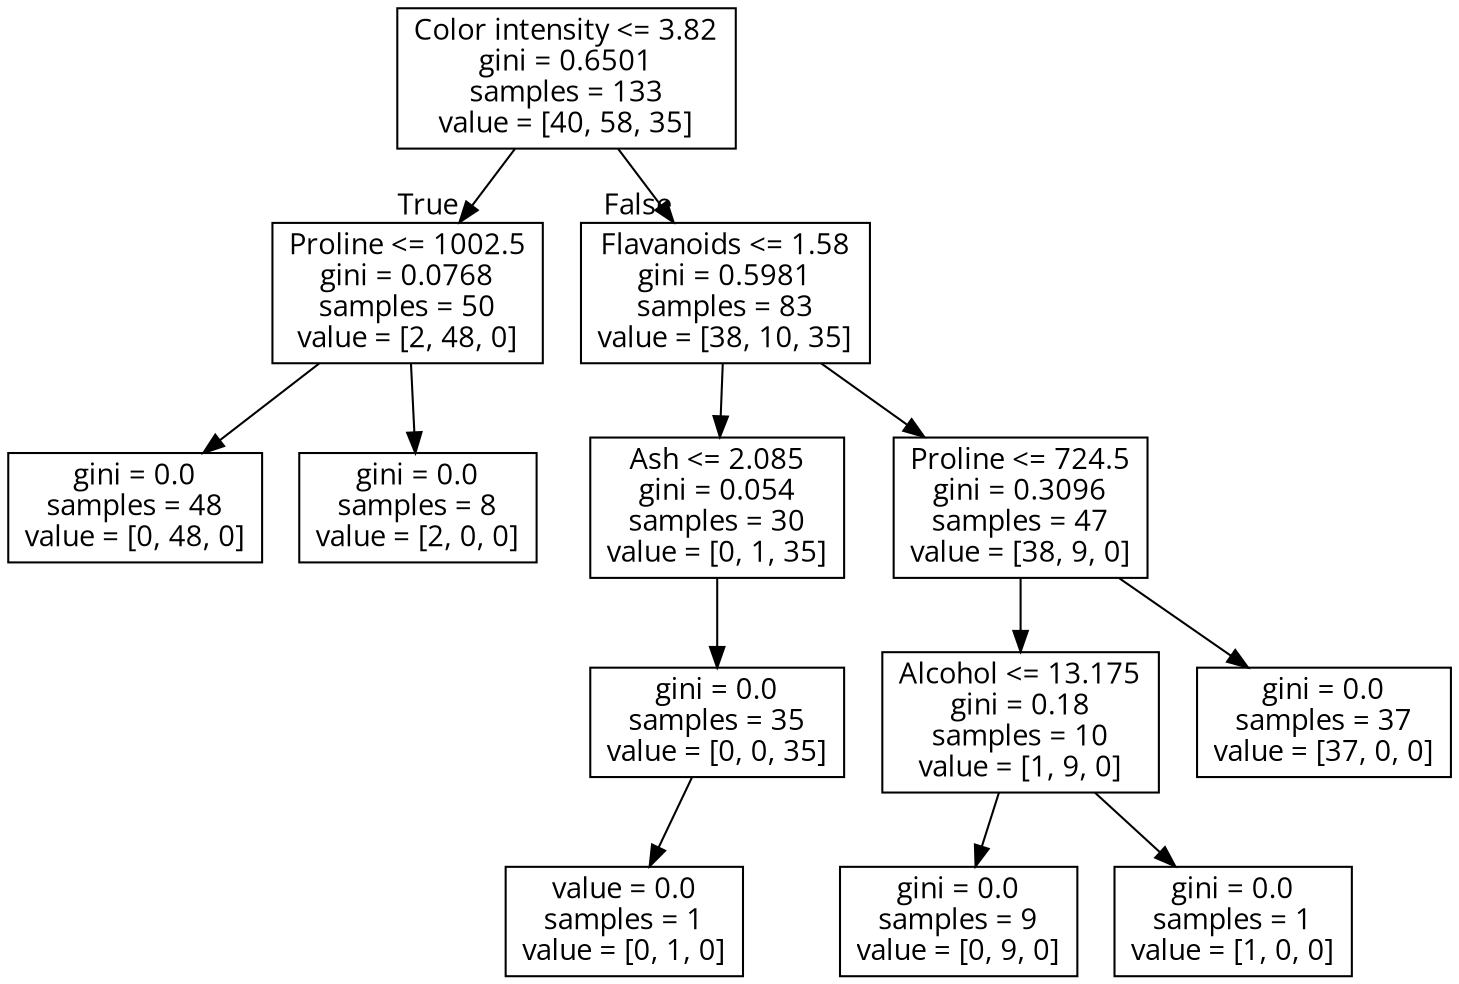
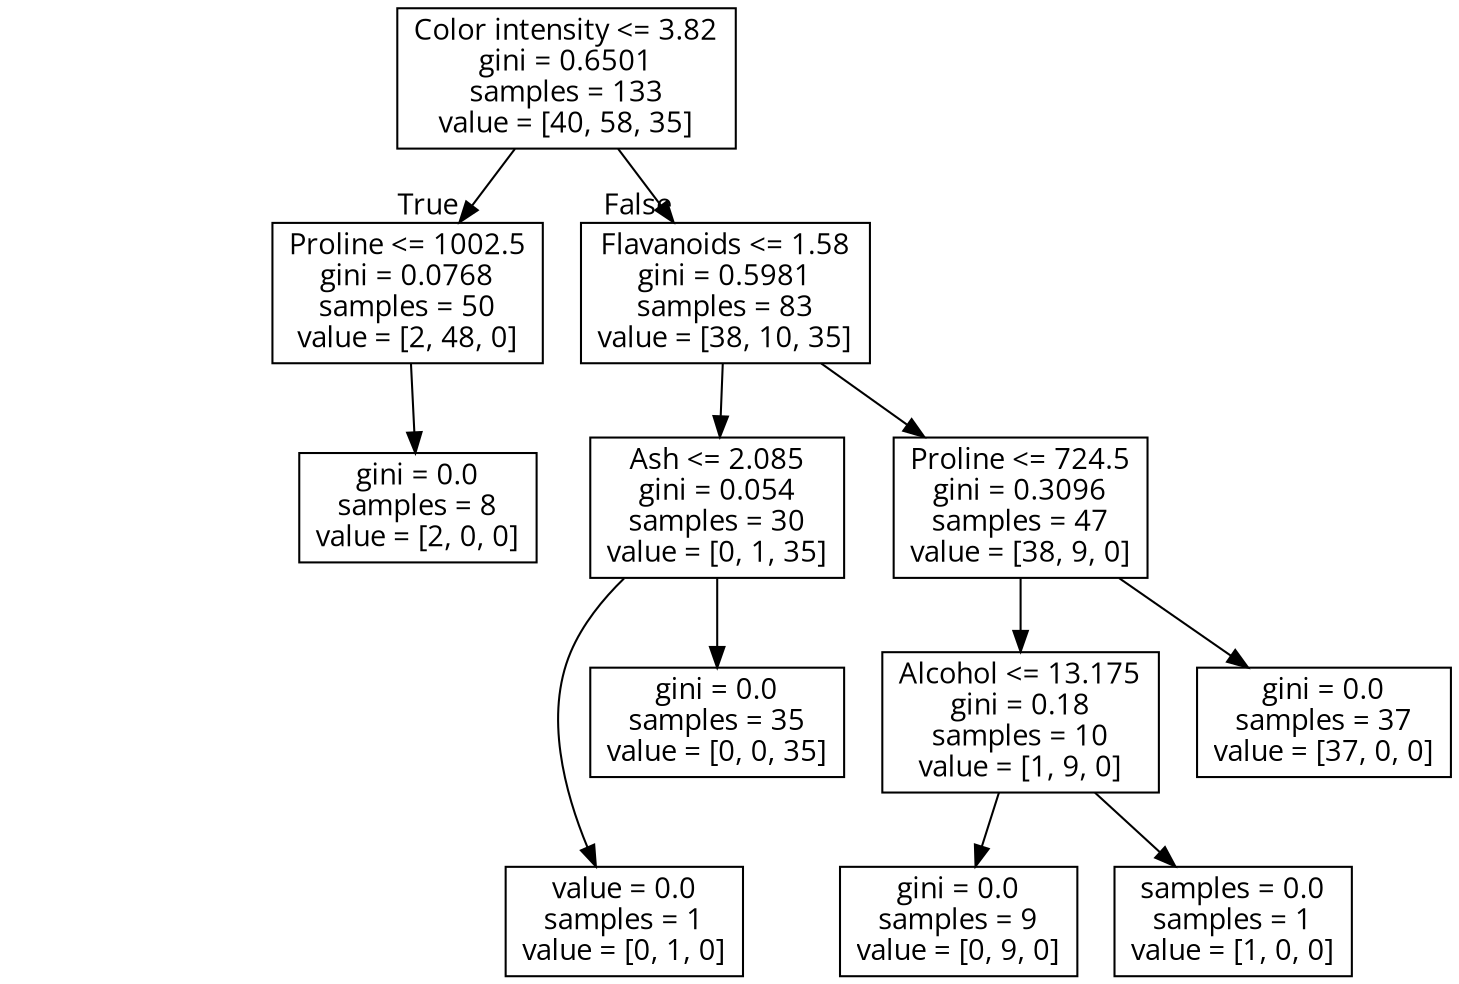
node "gini = 0.0 samples = 48 value = [0, 48, 0]": removed
edge "gini = 0.0 samples = 35 value = [0, 0, 35]" -> "value = 0.0 samples = 1 value = [0, 1, 0]": now "Ash <= 2.085 gini = 0.054 samples = 30 value = [0, 1, 35]" -> "value = 0.0 samples = 1 value = [0, 1, 0]"
node "gini = 0.0 samples = 1 value = [1, 0, 0]": label "gini = 0.0 samples = 1 value = [1, 0, 0]" -> "samples = 0.0 samples = 1 value = [1, 0, 0]"
